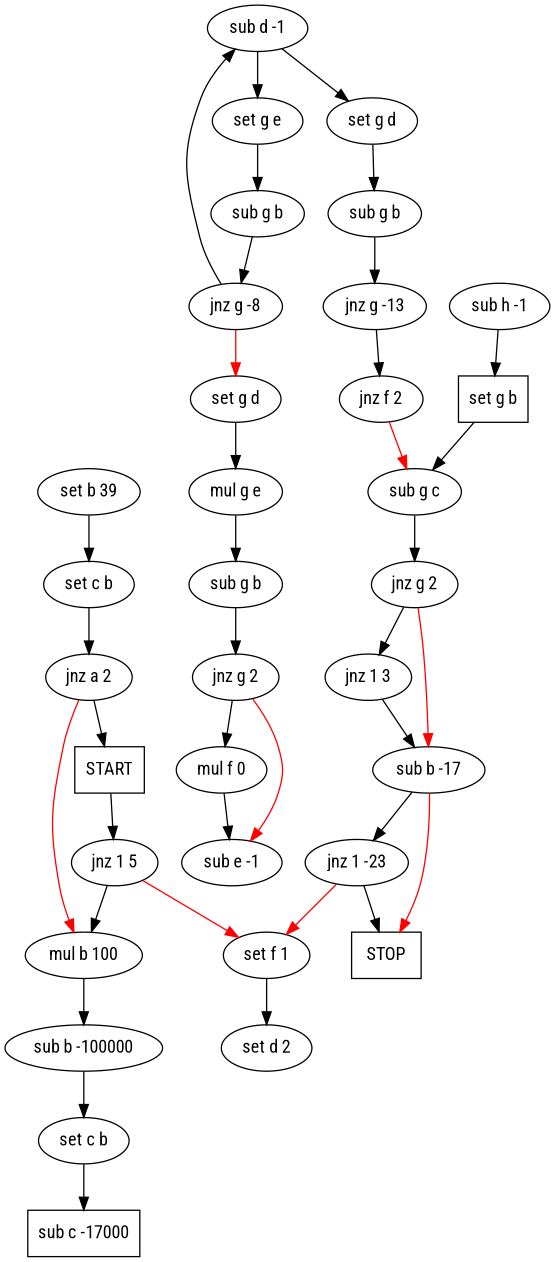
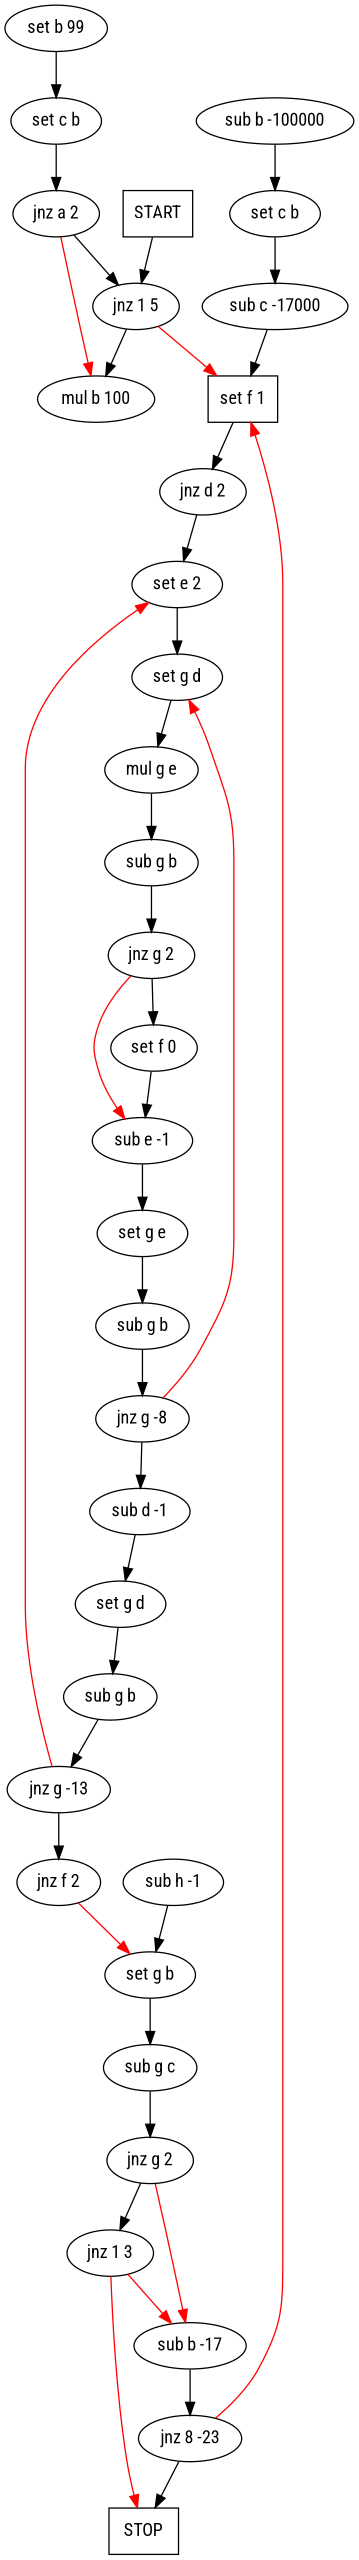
edge "sub d -1" -> "set g e": now "sub e -1" -> "set g e"
edge "sub c -17000" -> "set f 1": added
node "set g b": shape box -> ellipse
edge "jnz f 2" -> "sub g c": now "jnz f 2" -> "set g b"
node "set b 39": label "set b 39" -> "set b 99"
node "set e 2": added
edge "jnz a 2" -> "START": now "jnz a 2" -> "jnz 1 5"
edge "jnz 1 3" -> "sub b -17": color black -> red
node "mul f 0": label "mul f 0" -> "set f 0"
edge "sub b -17" -> "STOP": now "jnz 1 3" -> "STOP"
node "jnz 1 -23": label "jnz 1 -23" -> "jnz 8 -23"
node "set f 1": shape ellipse -> box
edge "mul b 100" -> "sub b -100000": removed
node "set d 2": label "set d 2" -> "jnz d 2"
node "sub c -17000": shape box -> ellipse
